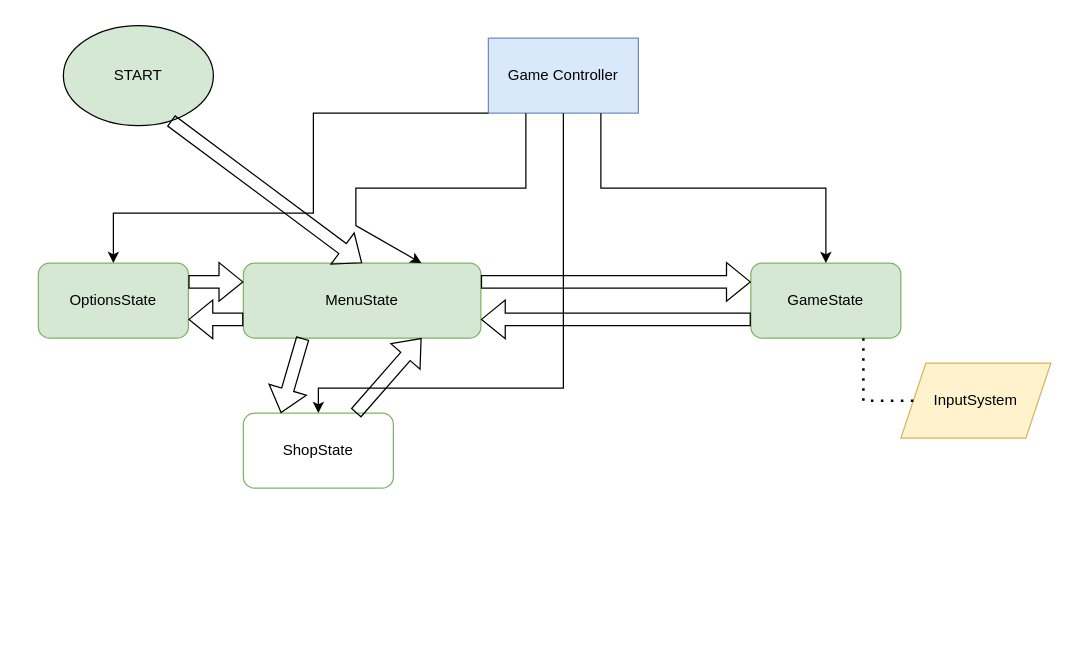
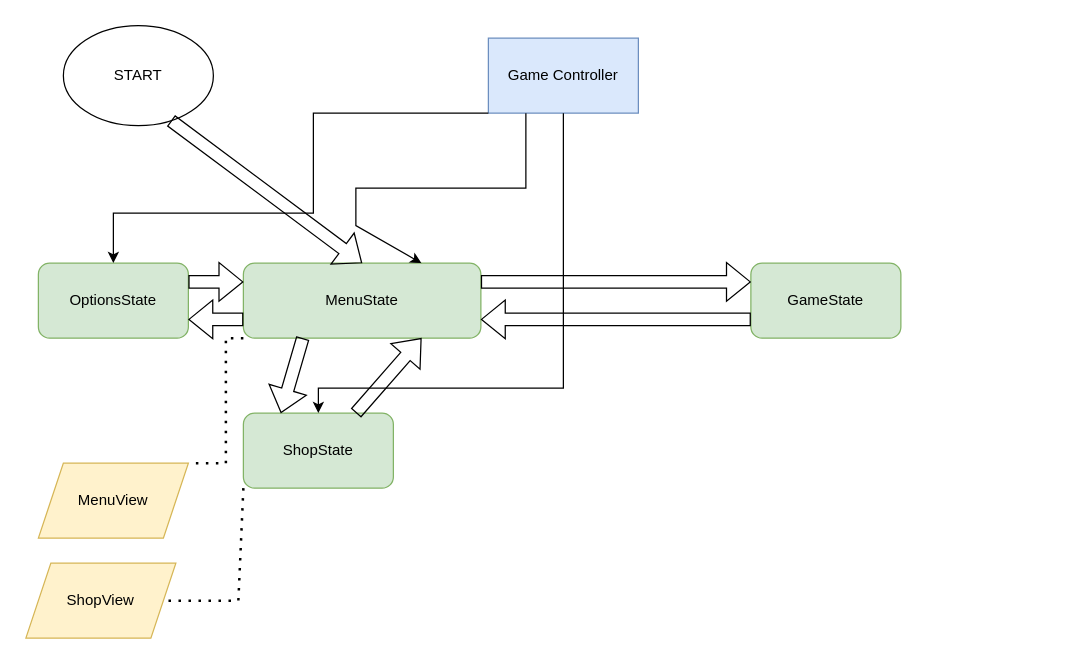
node "START": fillcolor #d5e8d4 -> #ffffff
edge "Game Controller" -> "GameState": removed
edge "GameState" -- "InputSystem": removed
node "InputSystem": removed
edge "MenuState" -- "MenuView": added
node "ShopState": fillcolor #ffffff -> #d5e8d4
node "MenuView": added
edge "ShopState" -- "ShopView": added
node "ShopView": added
